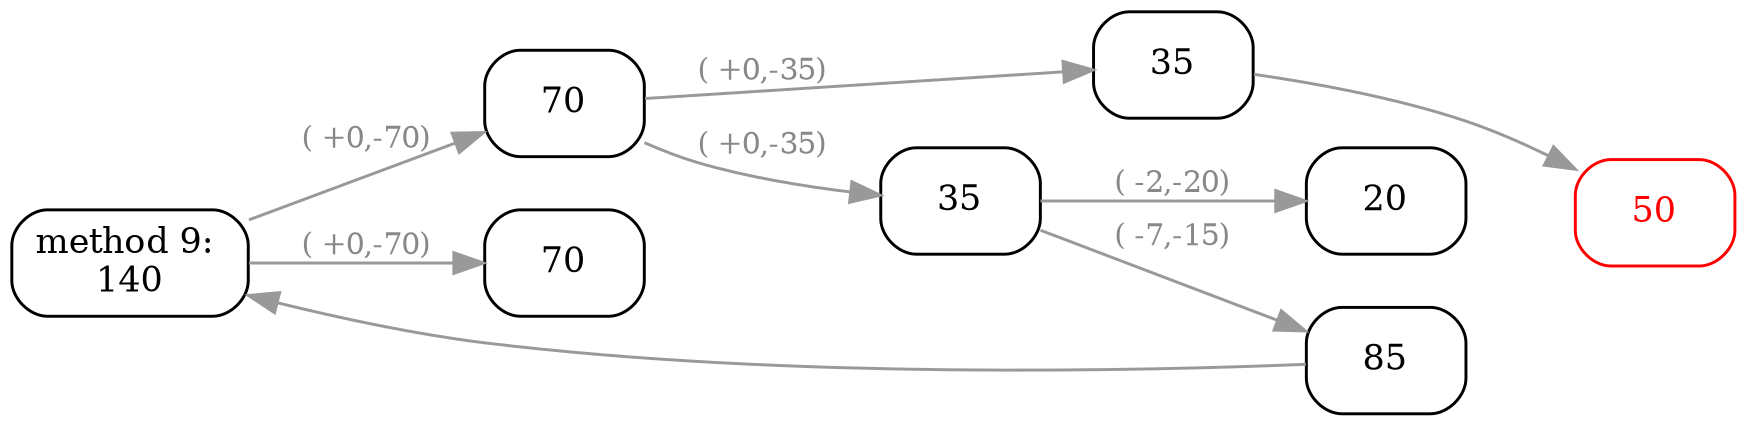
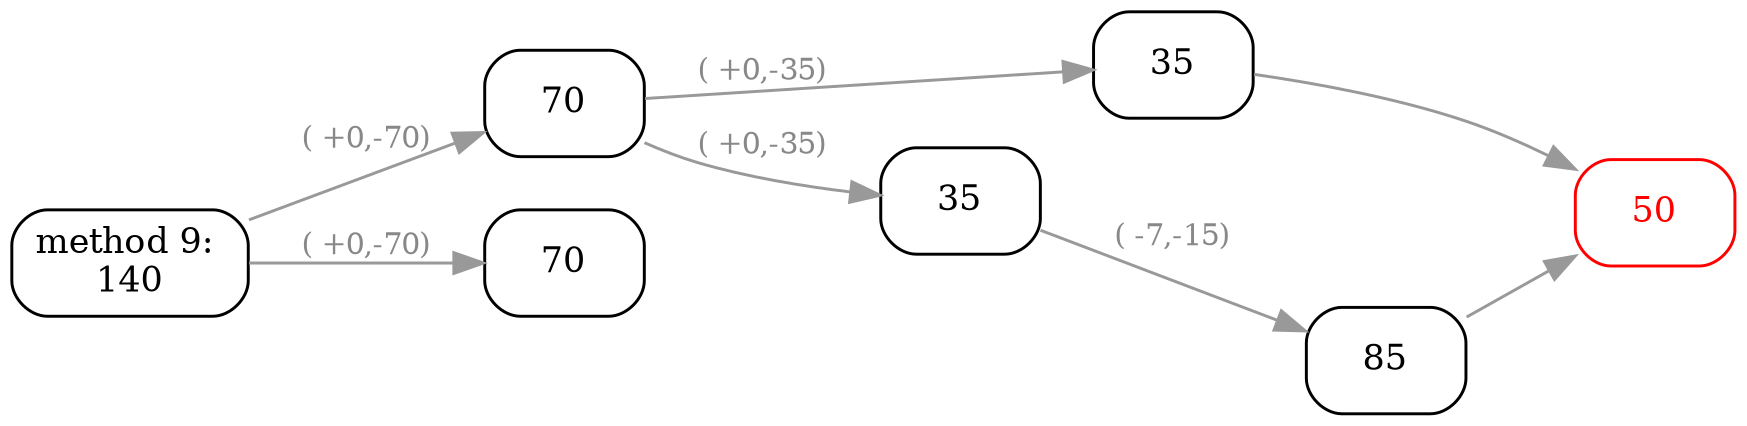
node "20": removed
edge "85" -> "method 9: 140": now "85" -> "50"
